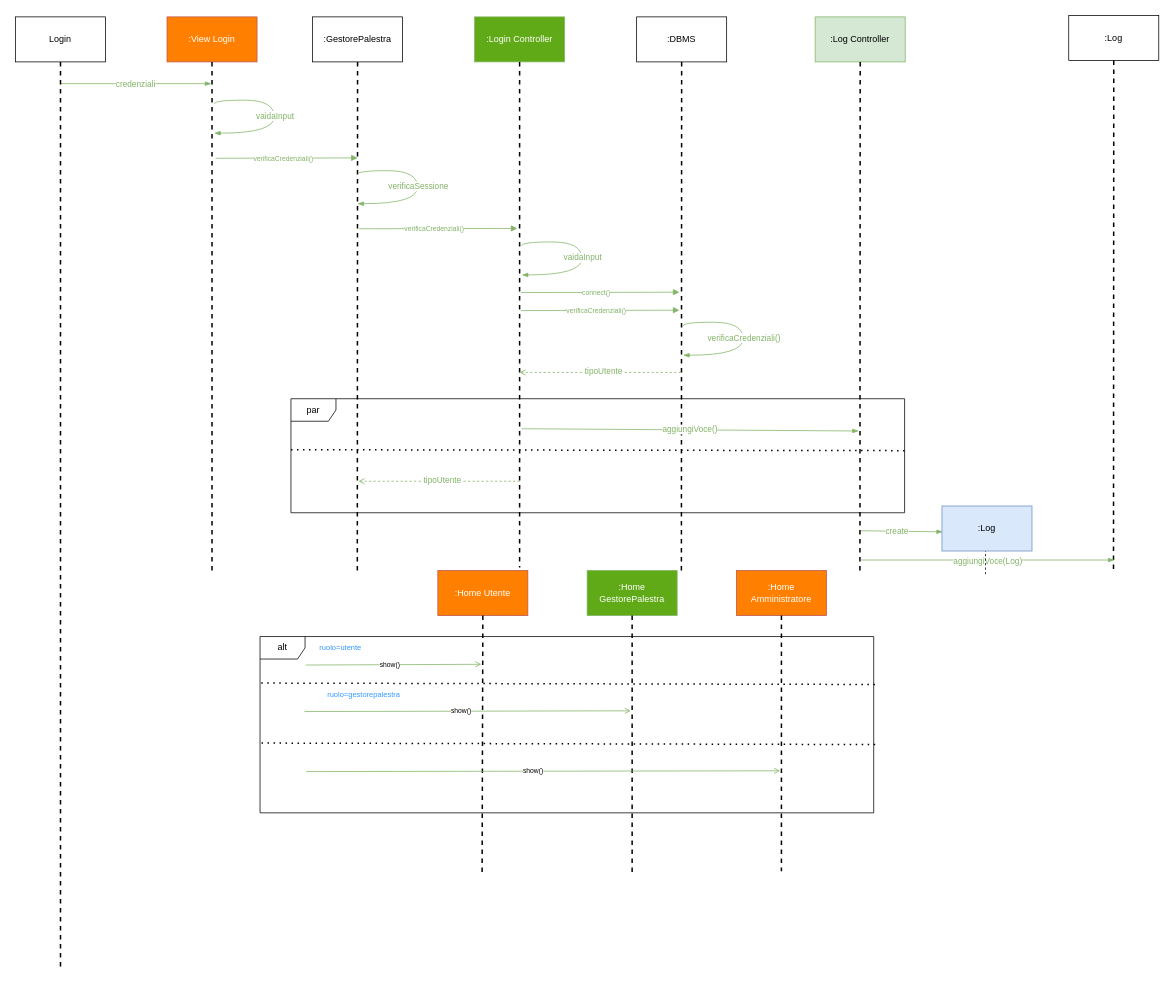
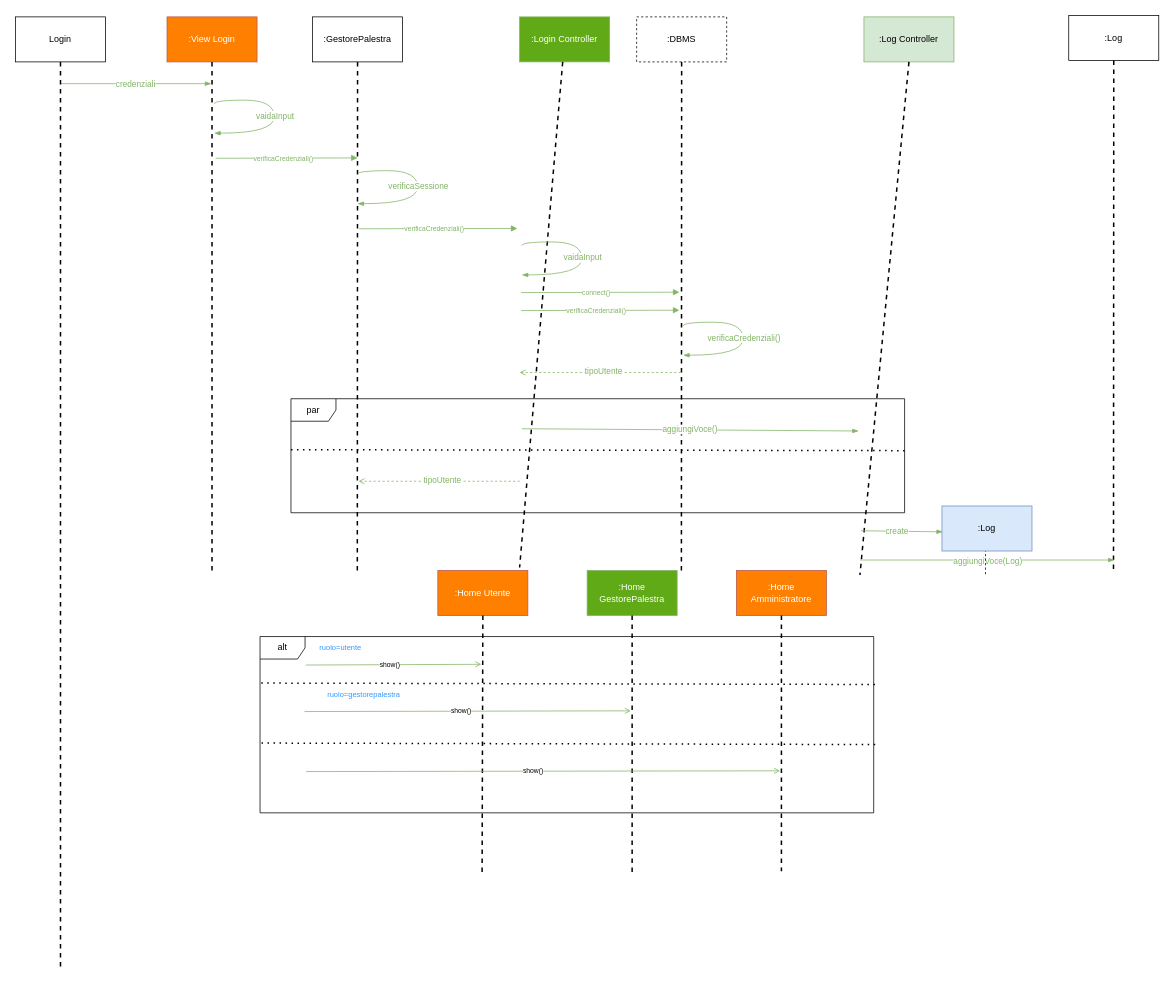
node ":Login Controller": moved (519, 39) -> (564, 39)
node ":DBMS": style solid -> dashed
node ":Log Controller": moved (860, 39) -> (909, 39)
